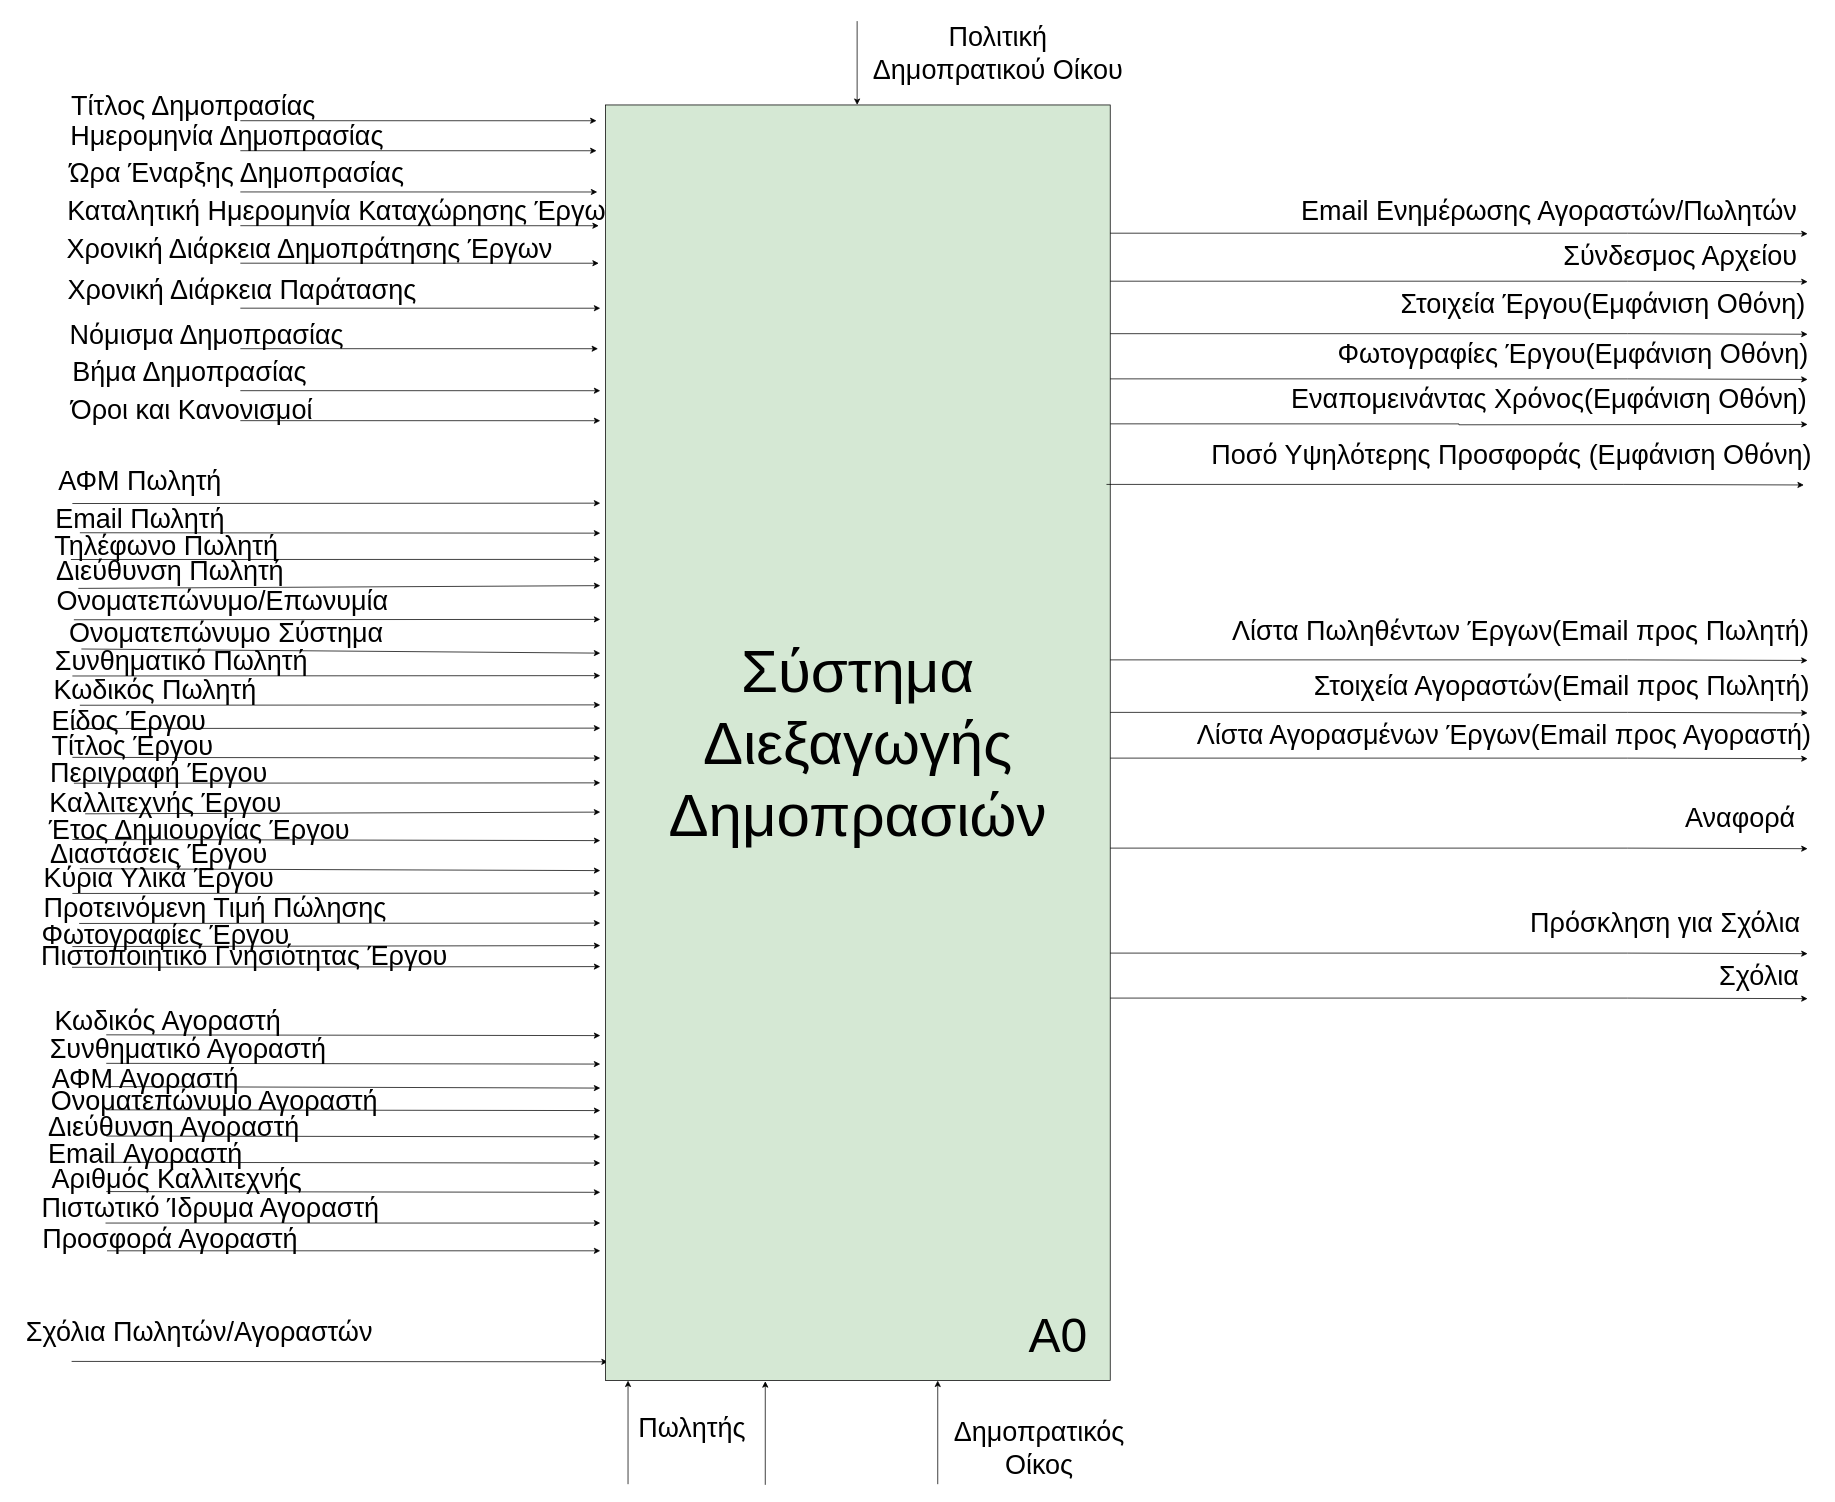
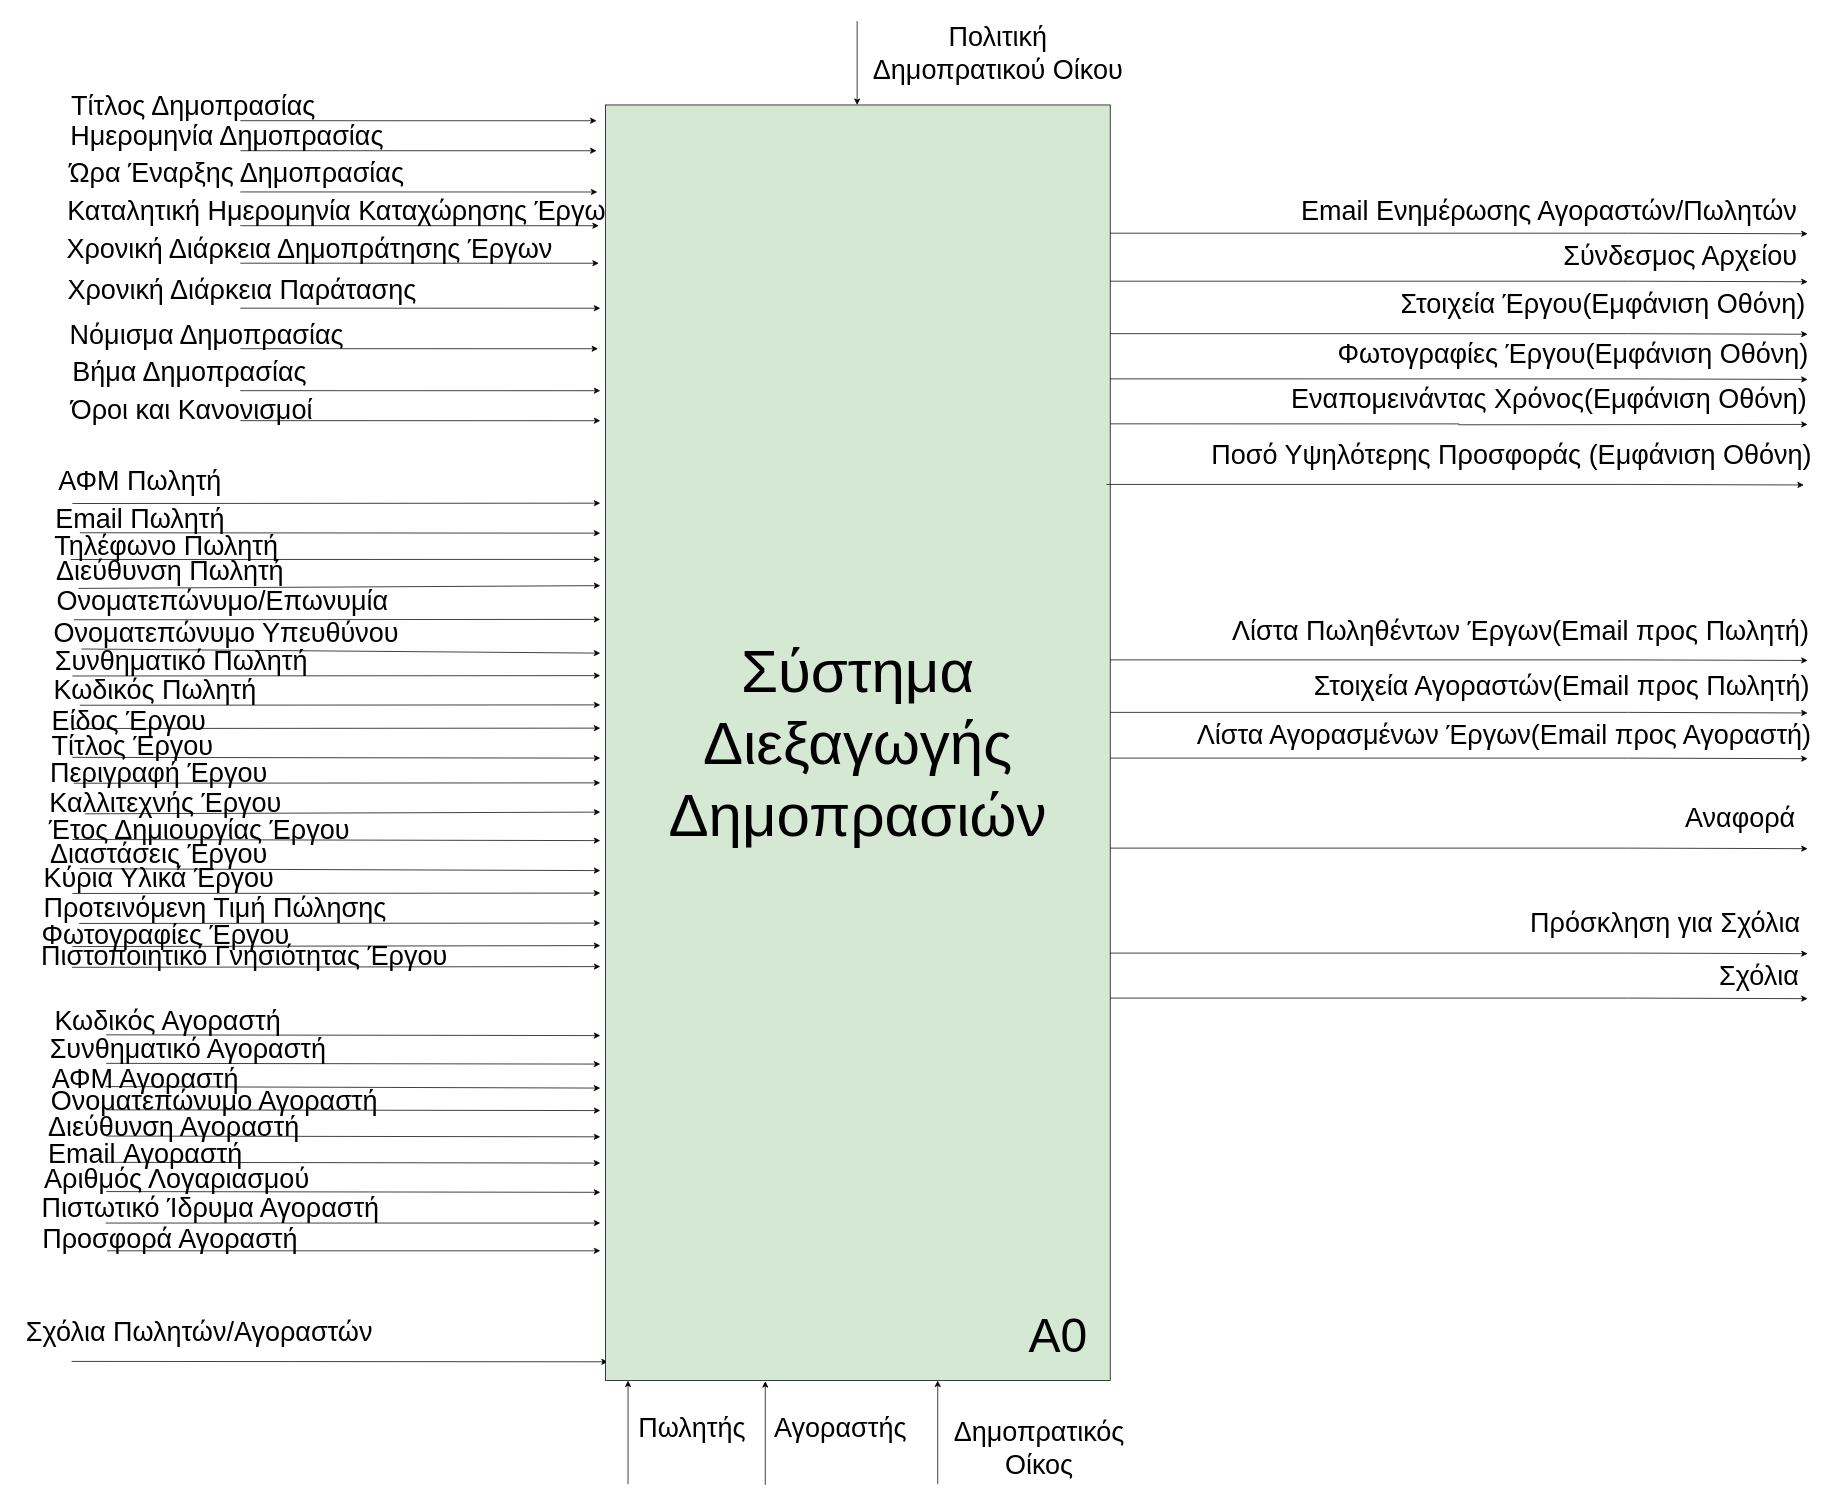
node "Ονοματεπώνυμο Σύστημα": label "Ονοματεπώνυμο Σύστημα" -> "Ονοματεπώνυμο Υπευθύνου"
node "Αριθμός Καλλιτεχνής": label "Αριθμός Καλλιτεχνής" -> "Αριθμός Λογαριασμού"
node "Αγοραστής": added
